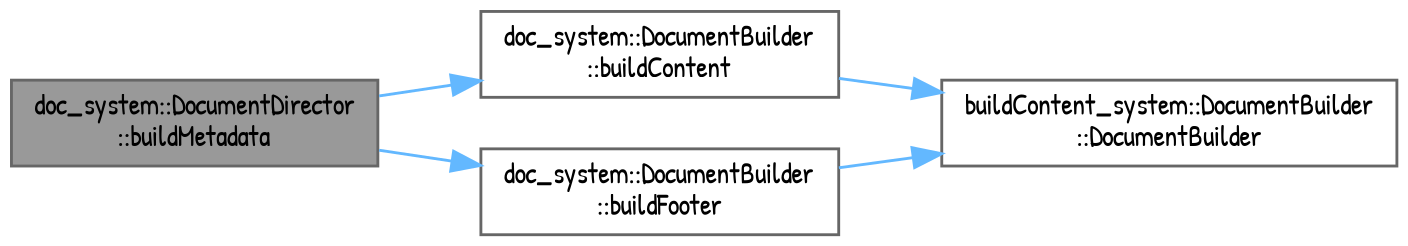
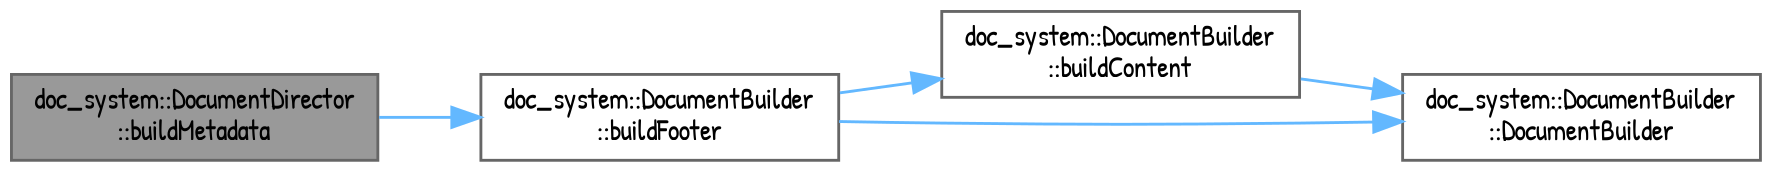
edge "doc_system::DocumentDirector ::buildMetadata" -> "doc_system::DocumentBuilder ::buildContent": now "doc_system::DocumentBuilder ::buildFooter" -> "doc_system::DocumentBuilder ::buildContent"
node "buildContent_system::DocumentBuilder ::DocumentBuilder": label "buildContent_system::DocumentBuilder ::DocumentBuilder" -> "doc_system::DocumentBuilder ::DocumentBuilder"
